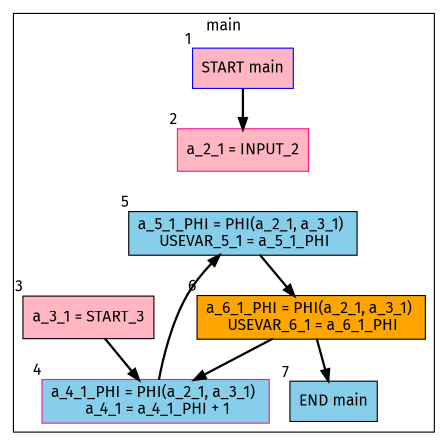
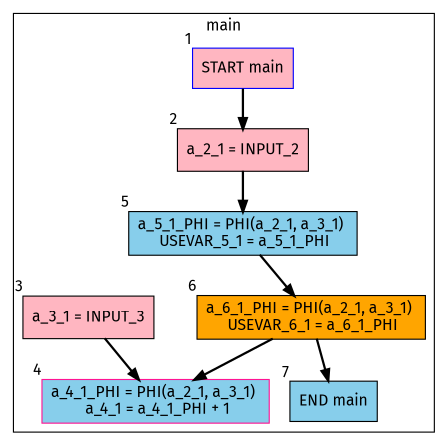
node "a_2_1 = INPUT_2 2": color deeppink -> black
node "a_3_1 = START_3 3": label "a_3_1 = START_3 3" -> "a_3_1 = INPUT_3 3"
edge "a_4_1_PHI = PHI(a_2_1, a_3_1) a_4_1 = a_4_1_PHI + 1 4" -> "a_5_1_PHI = PHI(a_2_1, a_3_1) USEVAR_5_1 = a_5_1_PHI 5": now "a_2_1 = INPUT_2 2" -> "a_5_1_PHI = PHI(a_2_1, a_3_1) USEVAR_5_1 = a_5_1_PHI 5"
